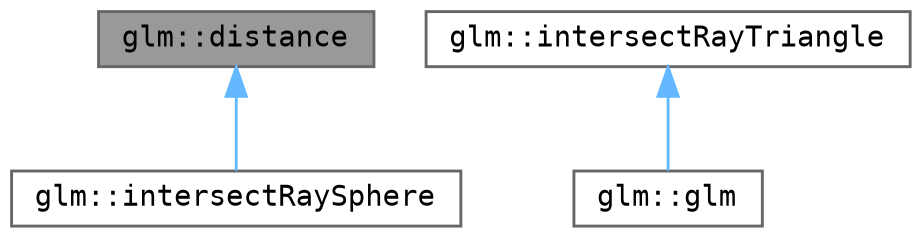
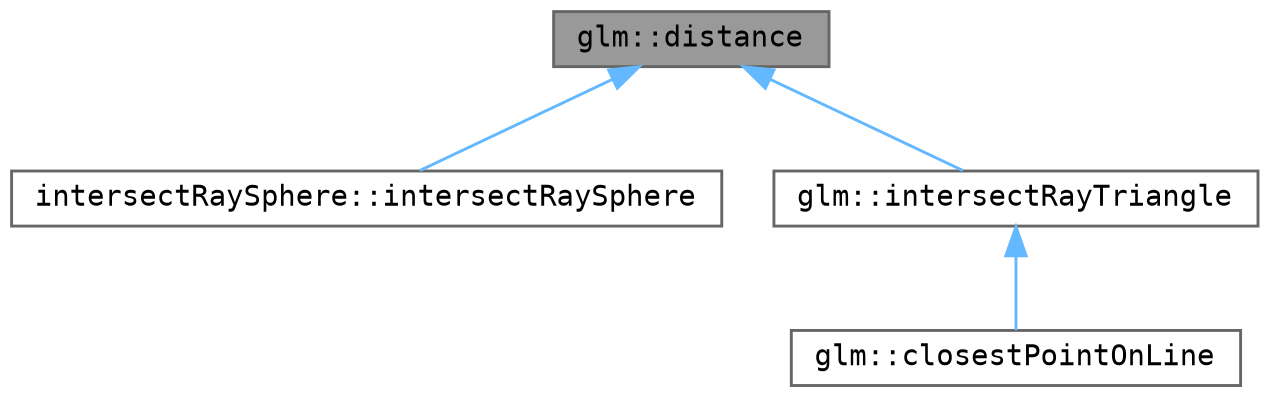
edge "glm::intersectRayTriangle" -> "glm::distance": added
node "glm::intersectRaySphere": label "glm::intersectRaySphere" -> "intersectRaySphere::intersectRaySphere"
node "glm::glm": label "glm::glm" -> "glm::closestPointOnLine"
